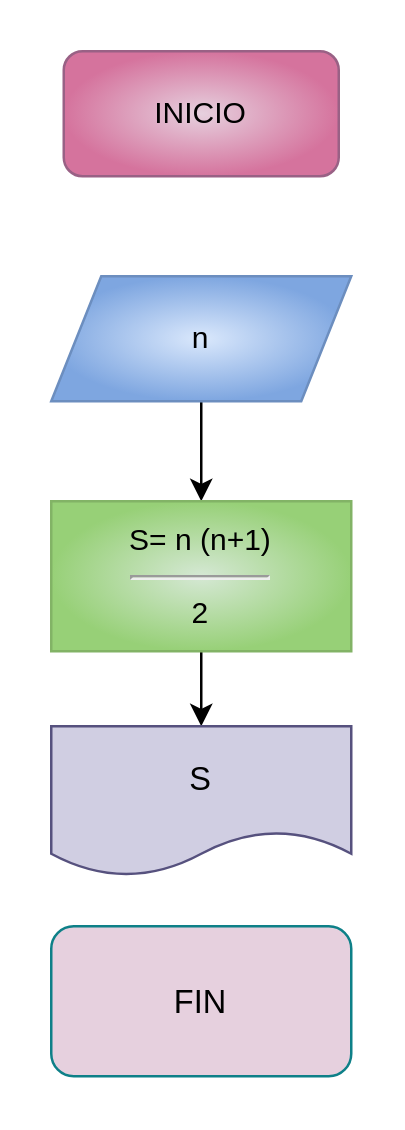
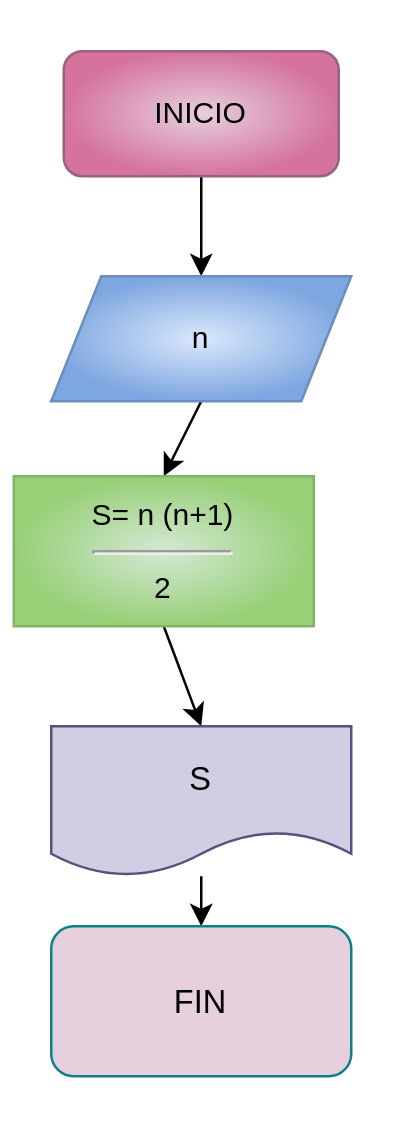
edge "INICIO" -> "n": added
node "S= n (n+1)2": moved (201, 576) -> (164, 551)
edge "S" -> "FIN": added
